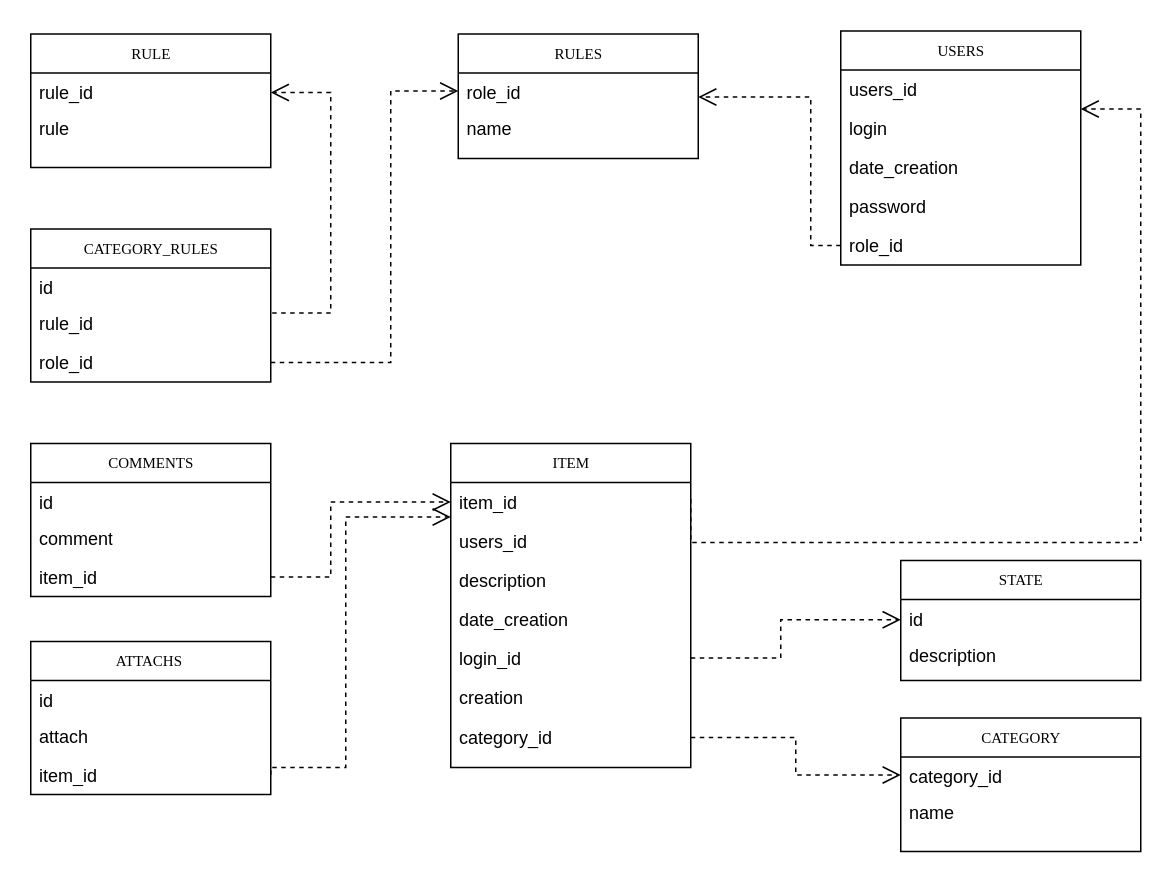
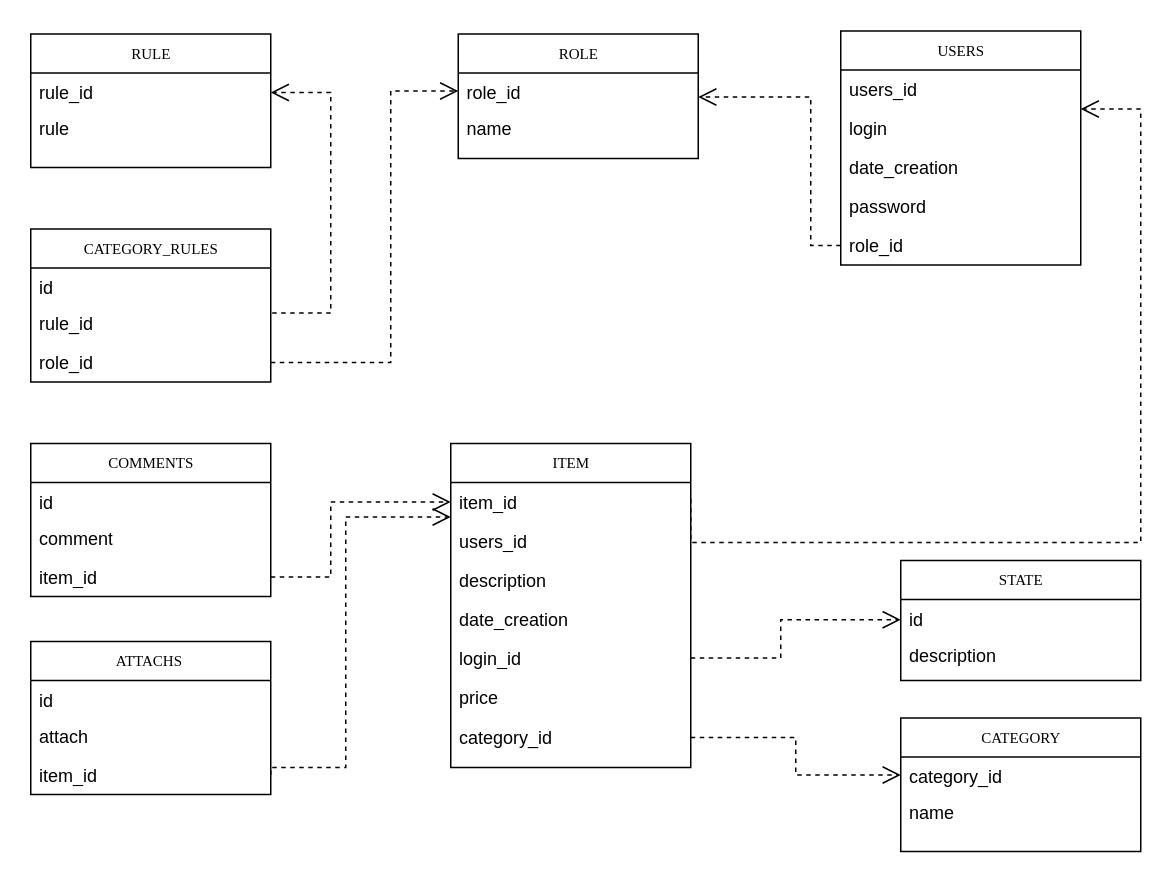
node "RULES": label "RULES" -> "ROLE"
node "creation": label "creation" -> "price"
